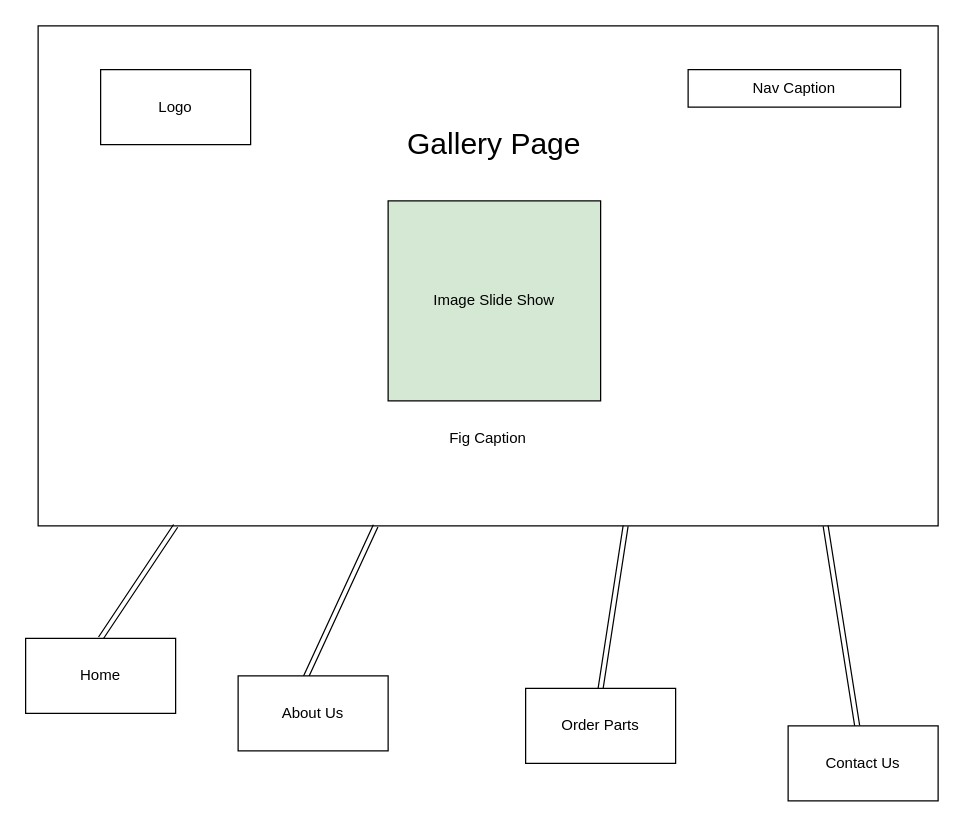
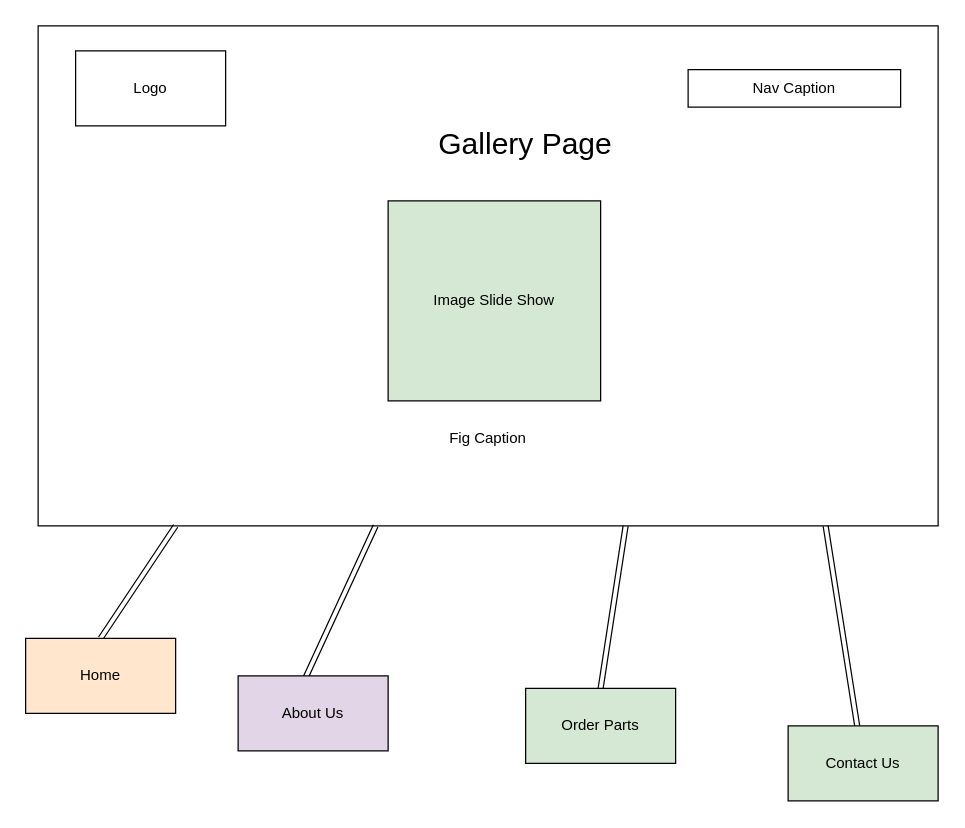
node "Logo": moved (176, 107) -> (151, 88)
node "Gallery Page": moved (494, 144) -> (526, 144)
node "Home": fillcolor #ffffff -> #ffe6cc
node "About Us": fillcolor #ffffff -> #e1d5e7
node "Order Parts": fillcolor #ffffff -> #d5e8d4
node "Contact Us": fillcolor #ffffff -> #d5e8d4
